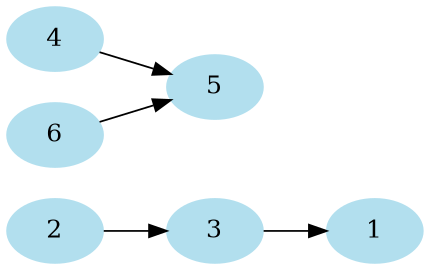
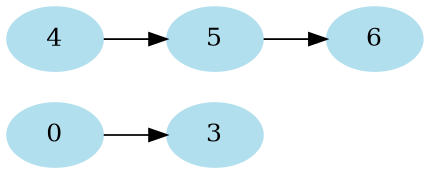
edge "6" -> "5": reversed
node "2": label "2" -> "0"
node "1": removed
